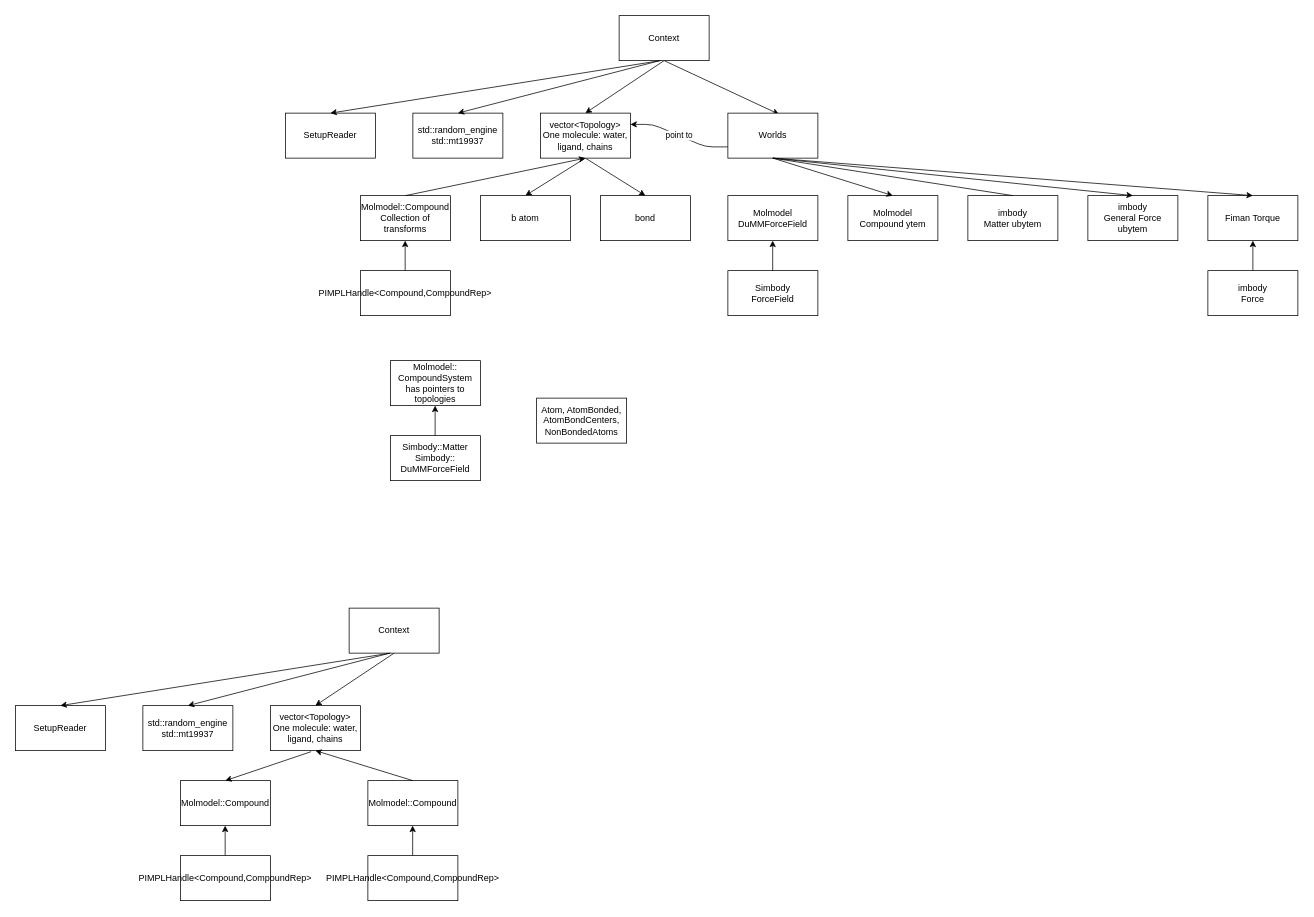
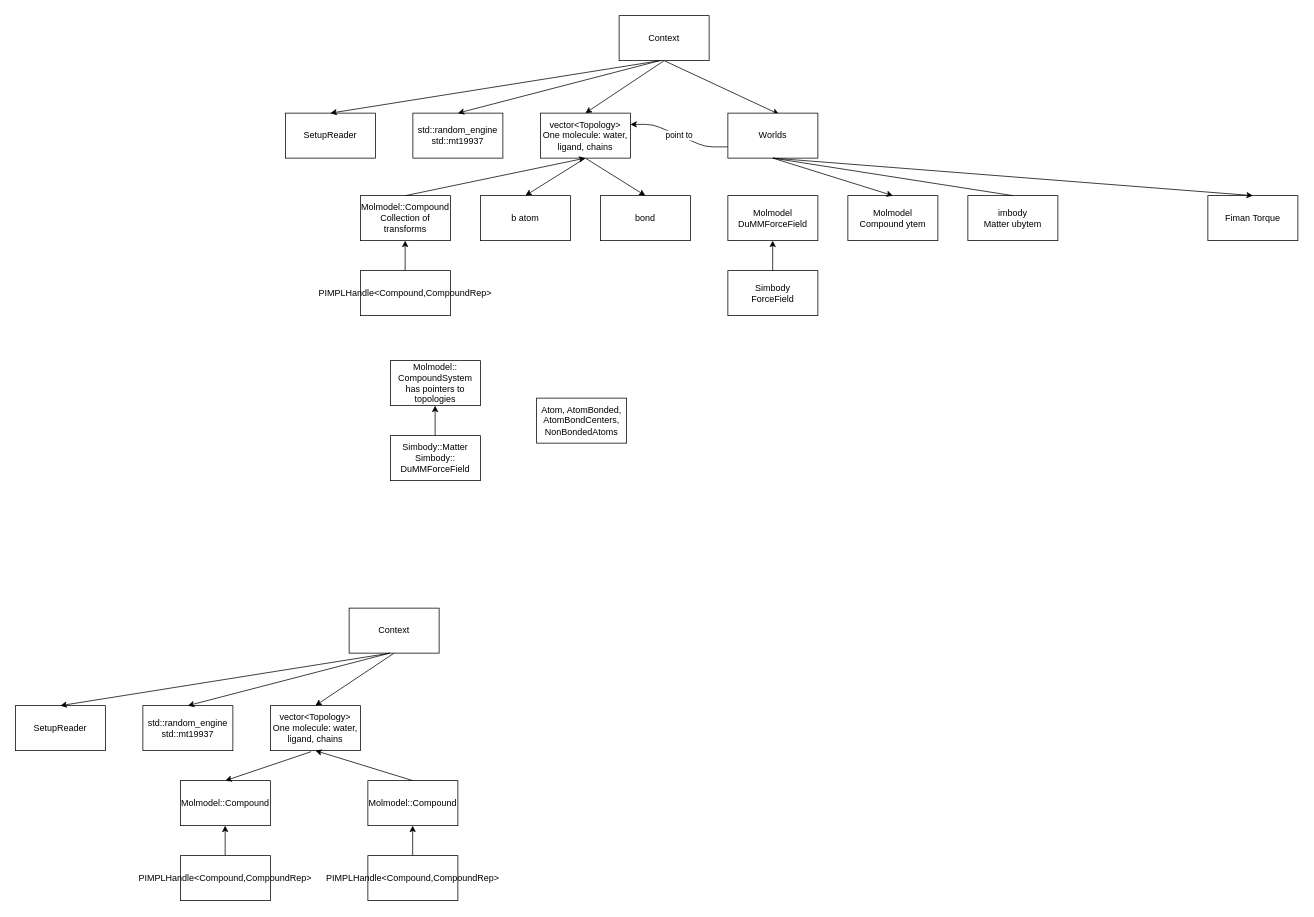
edge "Worlds" -> "imbody General Force ubytem": removed
node "imbody General Force ubytem": removed
edge "imbody Force" -> "Fiman Torque": removed
node "imbody Force": removed
